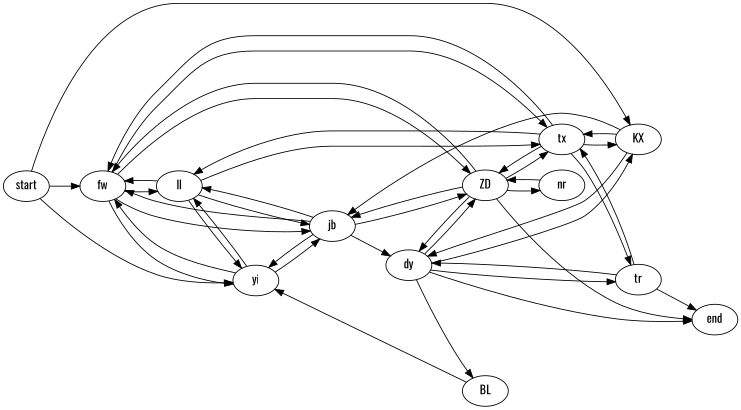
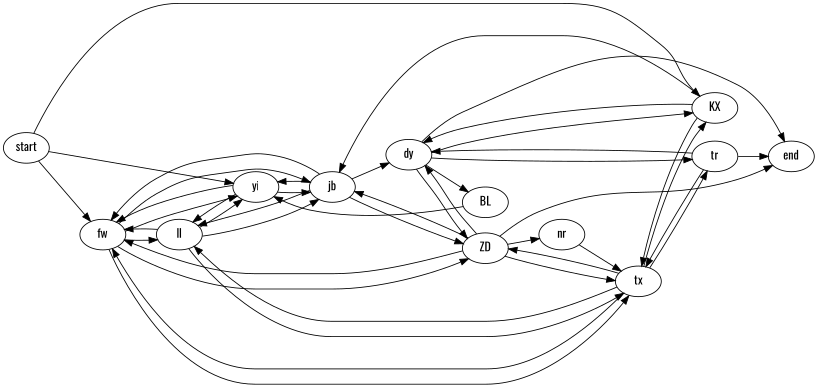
edge "nr" -> "ZD": now "nr" -> "tx"
